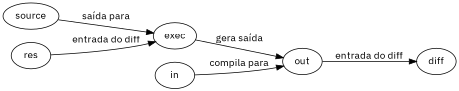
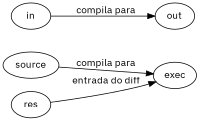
edge "source" -> "exec": label "saída para" -> "compila para"
edge "exec" -> "out": removed, label "gera saída"
node "diff": removed
